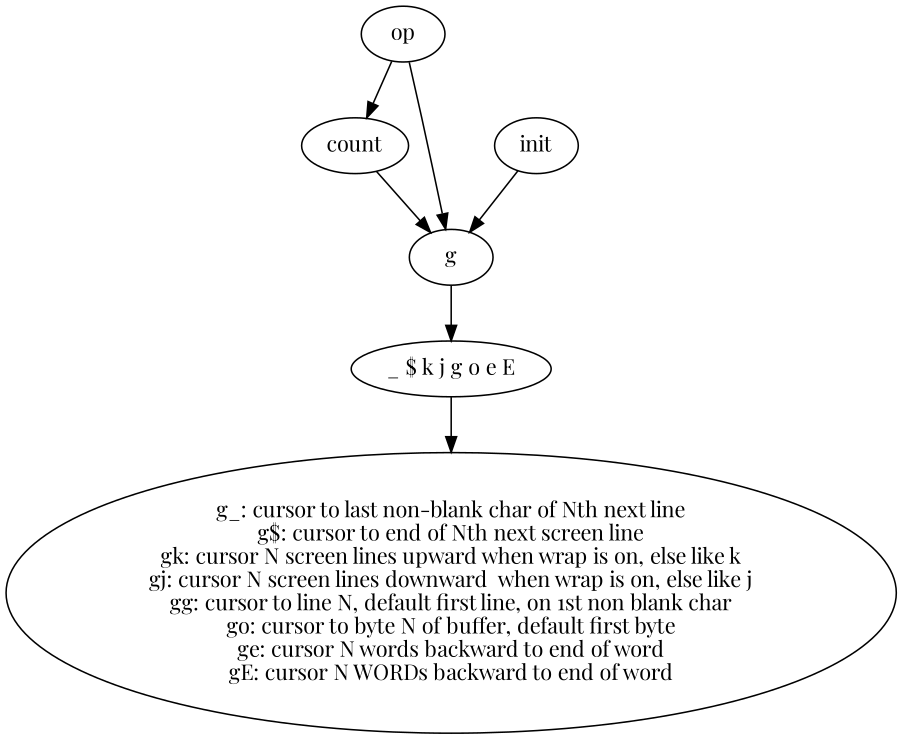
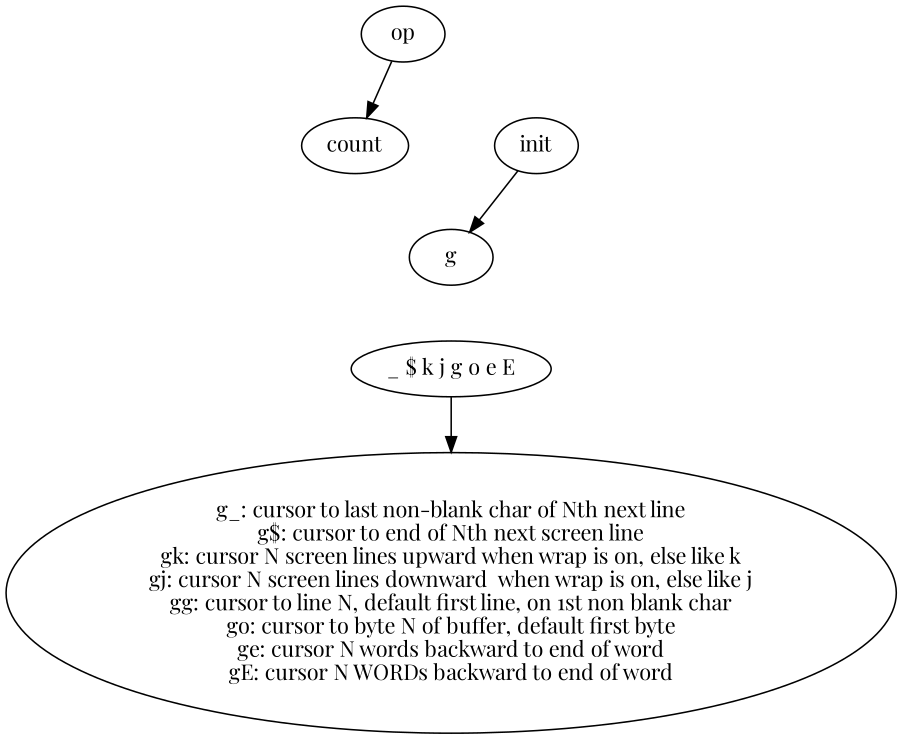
edge "op" -> "g": removed
edge "count" -> "g": removed
edge "g" -> "_ $ k j g o e E": removed
